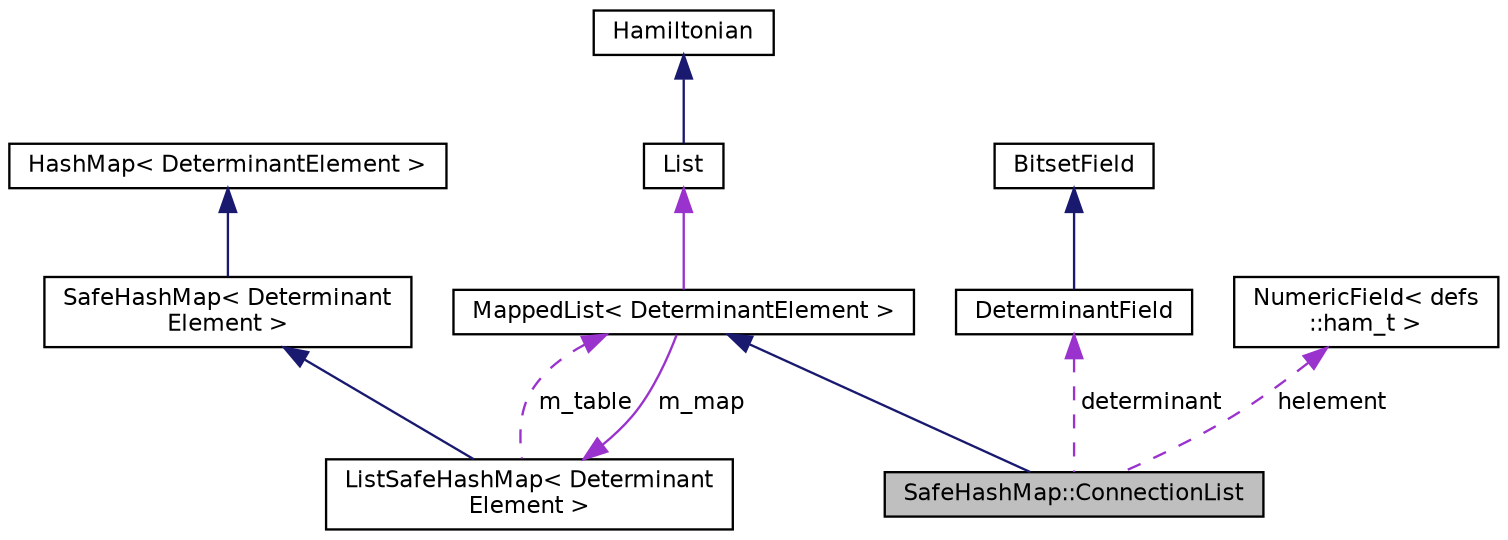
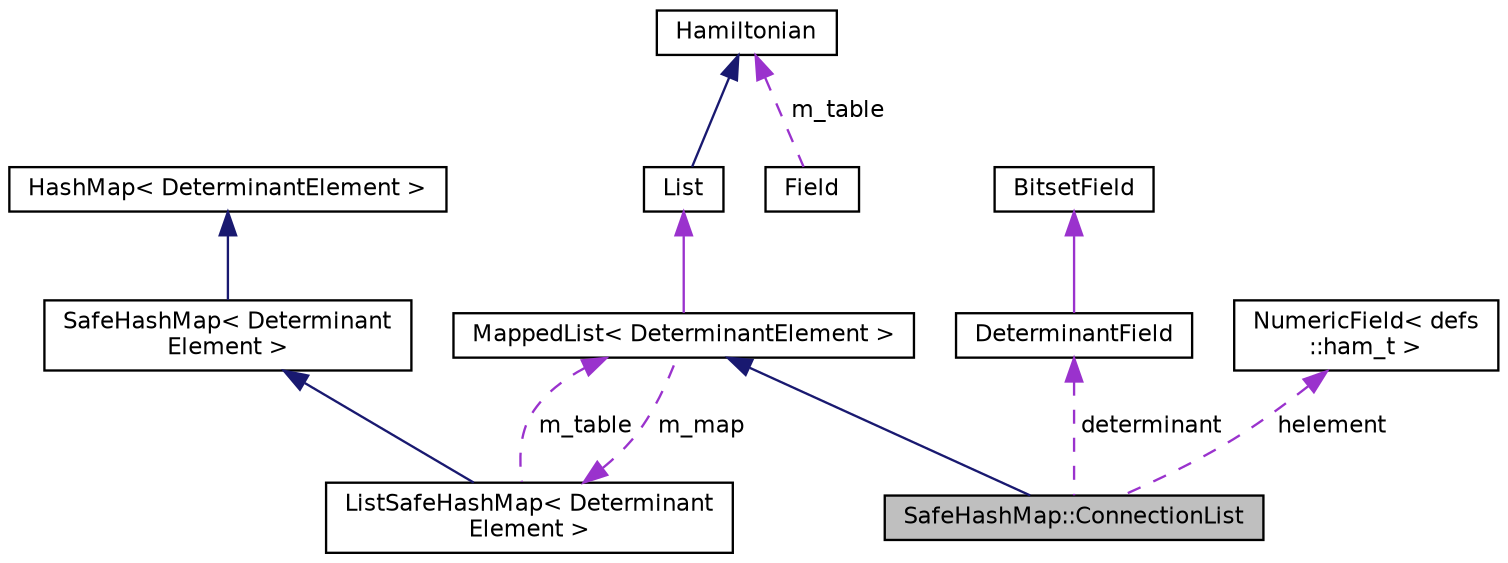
node "Field": added
edge "DeterminantField" -> "BitsetField": color midnightblue -> darkorchid3
edge "MappedList< DeterminantElement >" -> "ListSafeHashMap< Determinant Element >": style solid -> dashed
